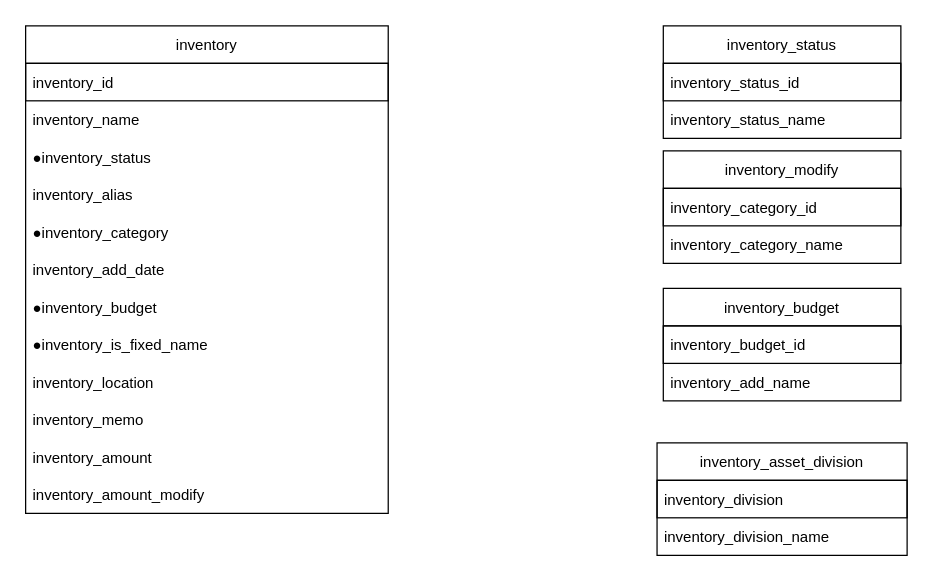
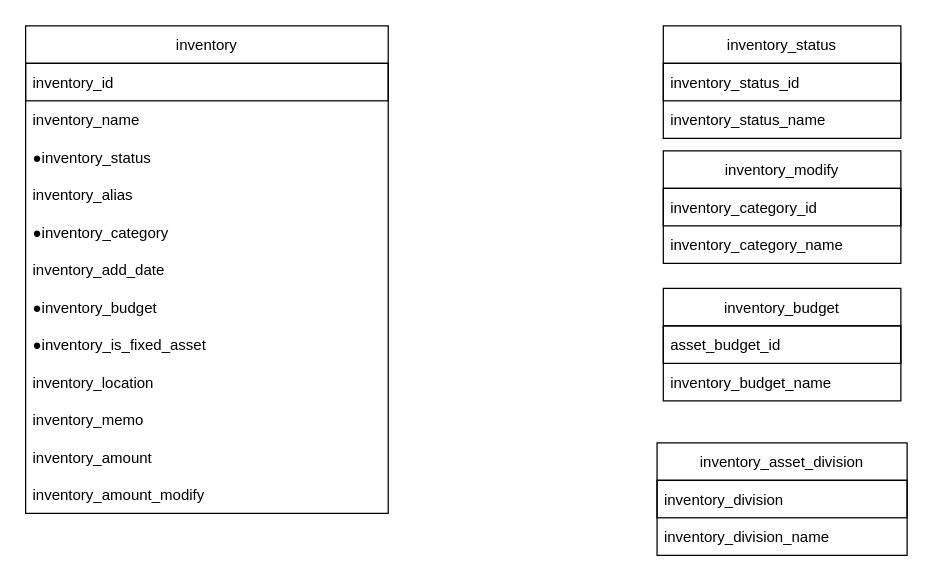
node "●inventory_is_fixed_name": label "●inventory_is_fixed_name" -> "●inventory_is_fixed_asset"
node "inventory_budget_id": label "inventory_budget_id" -> "asset_budget_id"
node "inventory_add_name": label "inventory_add_name" -> "inventory_budget_name"
